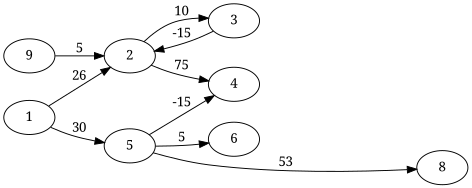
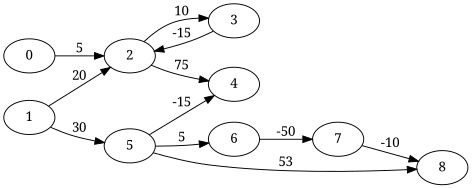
node "9": label "9" -> "0"
edge "1" -> "2": label "26" -> "20"
node "7": added
